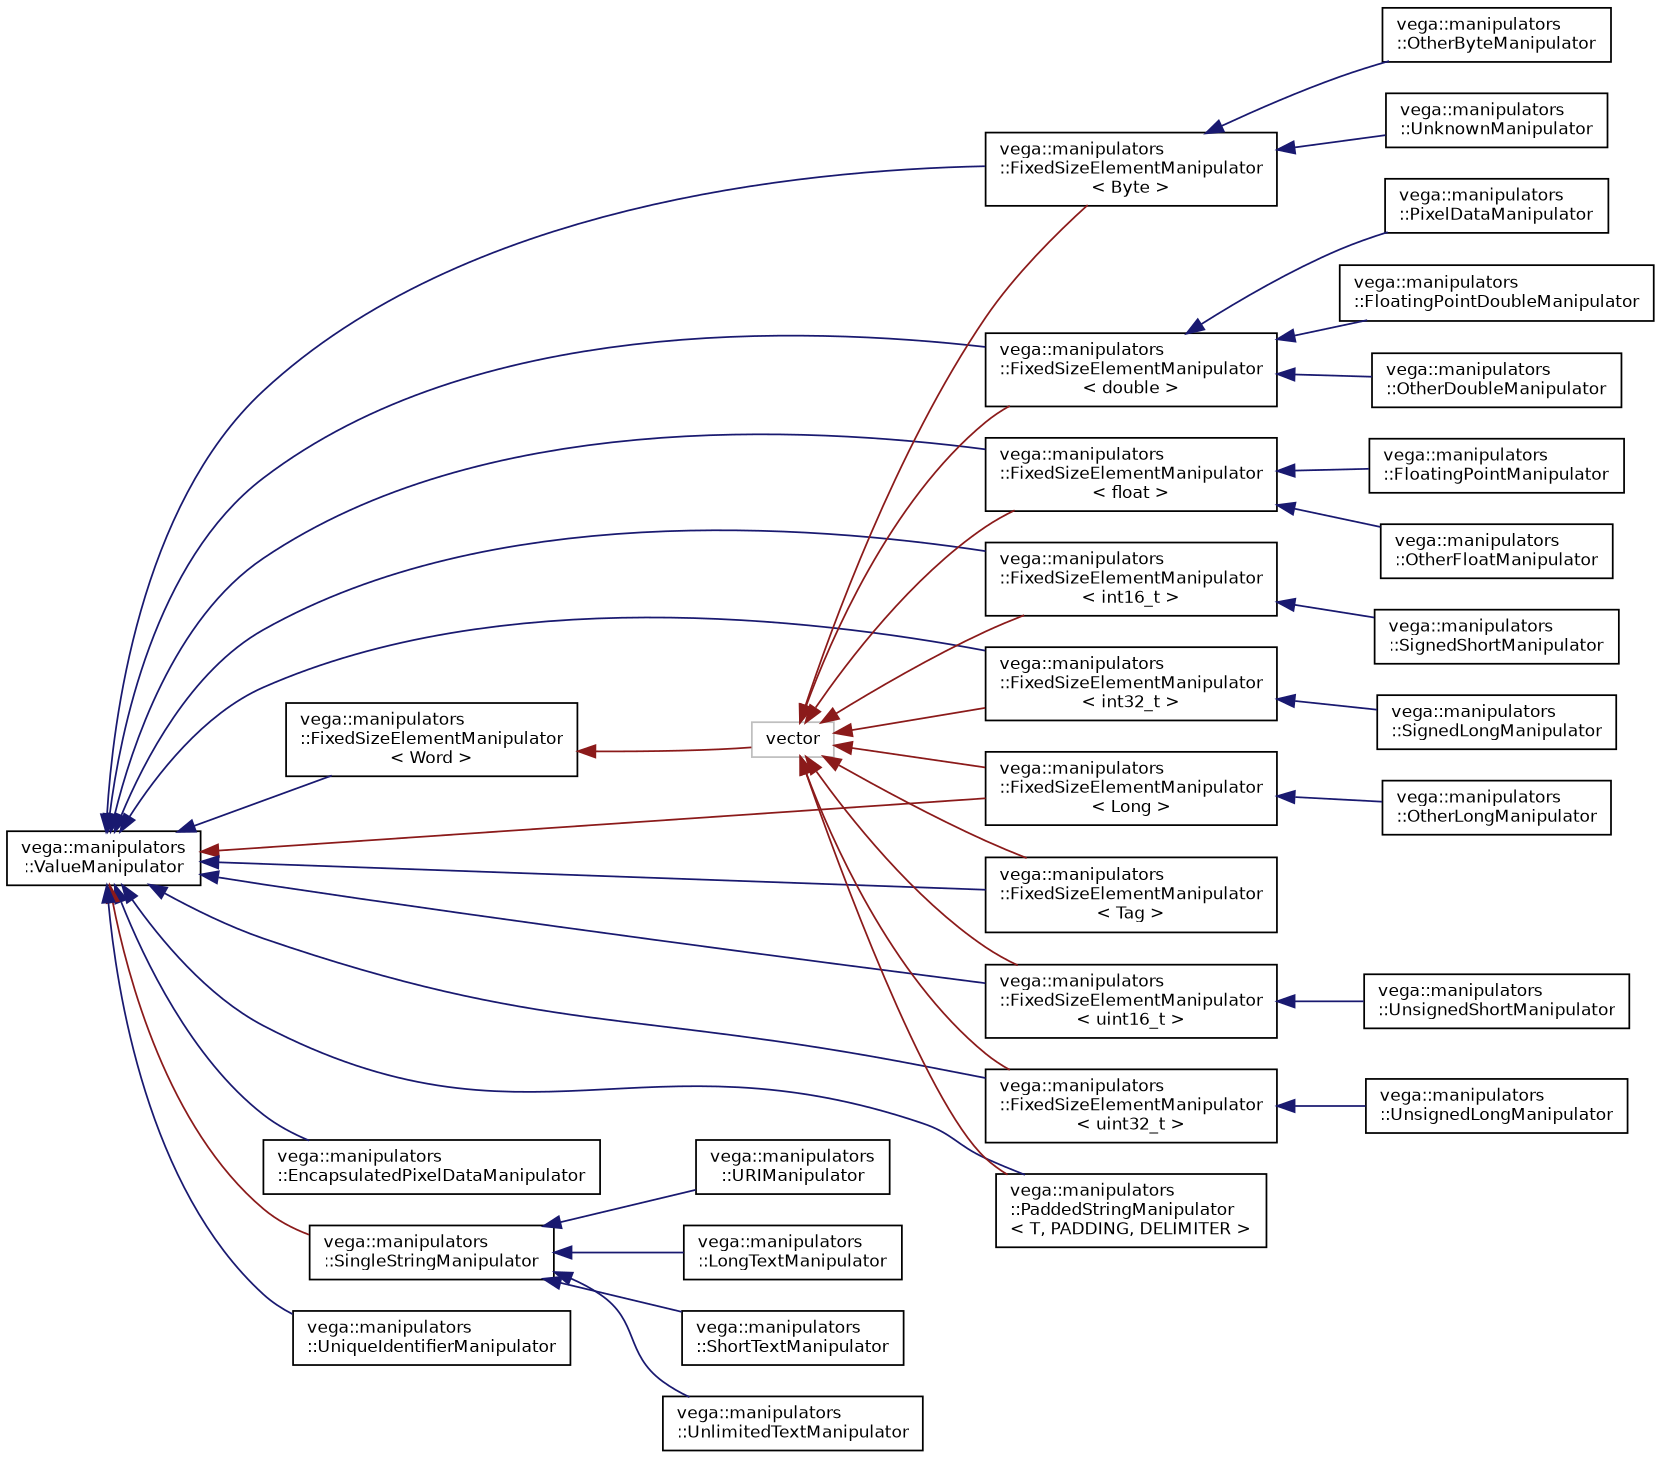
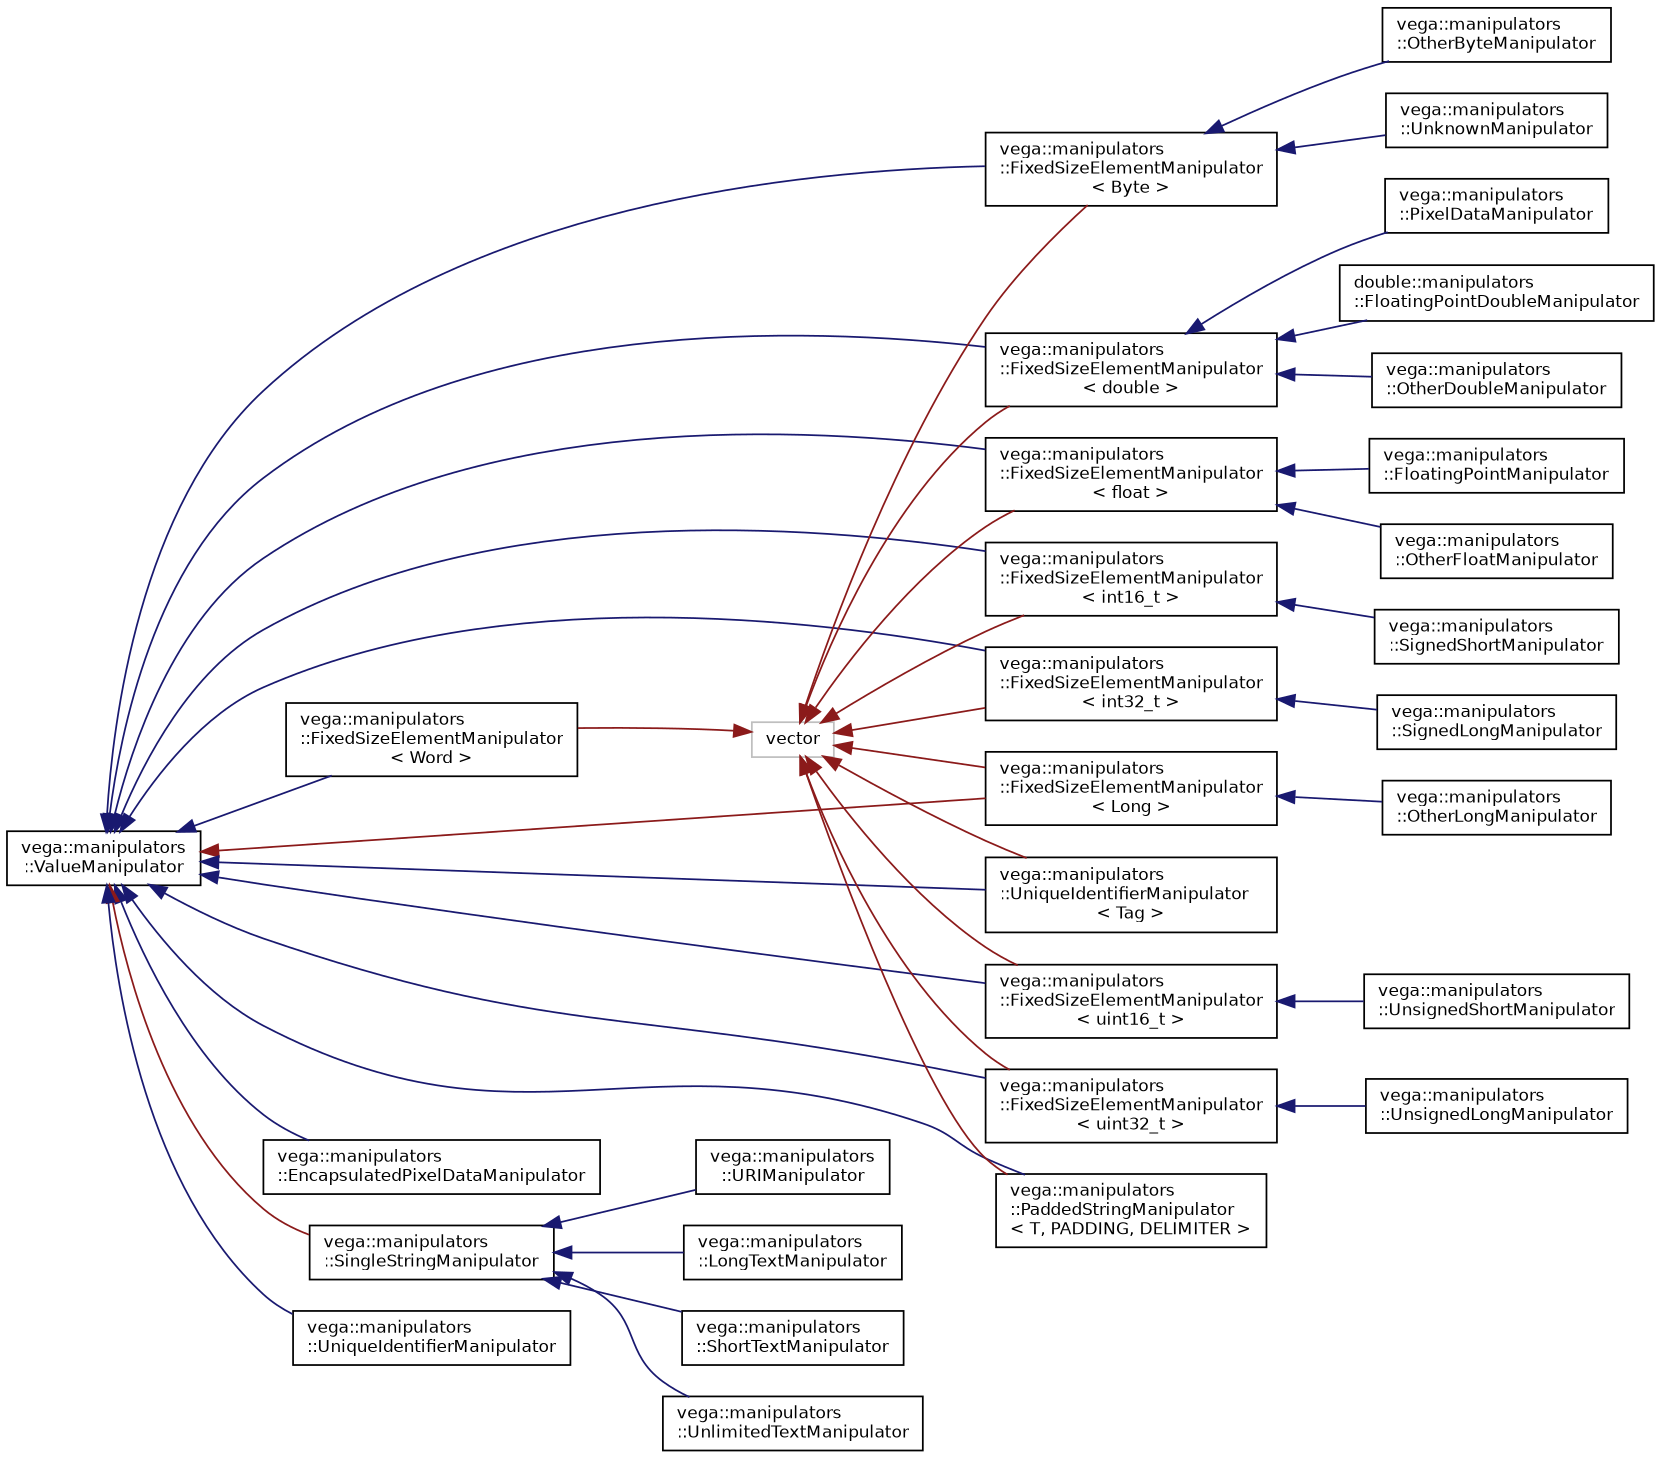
node "vega::manipulators ::FloatingPointDoubleManipulator": label "vega::manipulators ::FloatingPointDoubleManipulator" -> "double::manipulators ::FloatingPointDoubleManipulator"
edge "vector" -> "vega::manipulators ::FixedSizeElementManipulator < Word >": reversed
node "vega::manipulators ::FixedSizeElementManipulator < Tag >": label "vega::manipulators ::FixedSizeElementManipulator < Tag >" -> "vega::manipulators ::UniqueIdentifierManipulator < Tag >"
